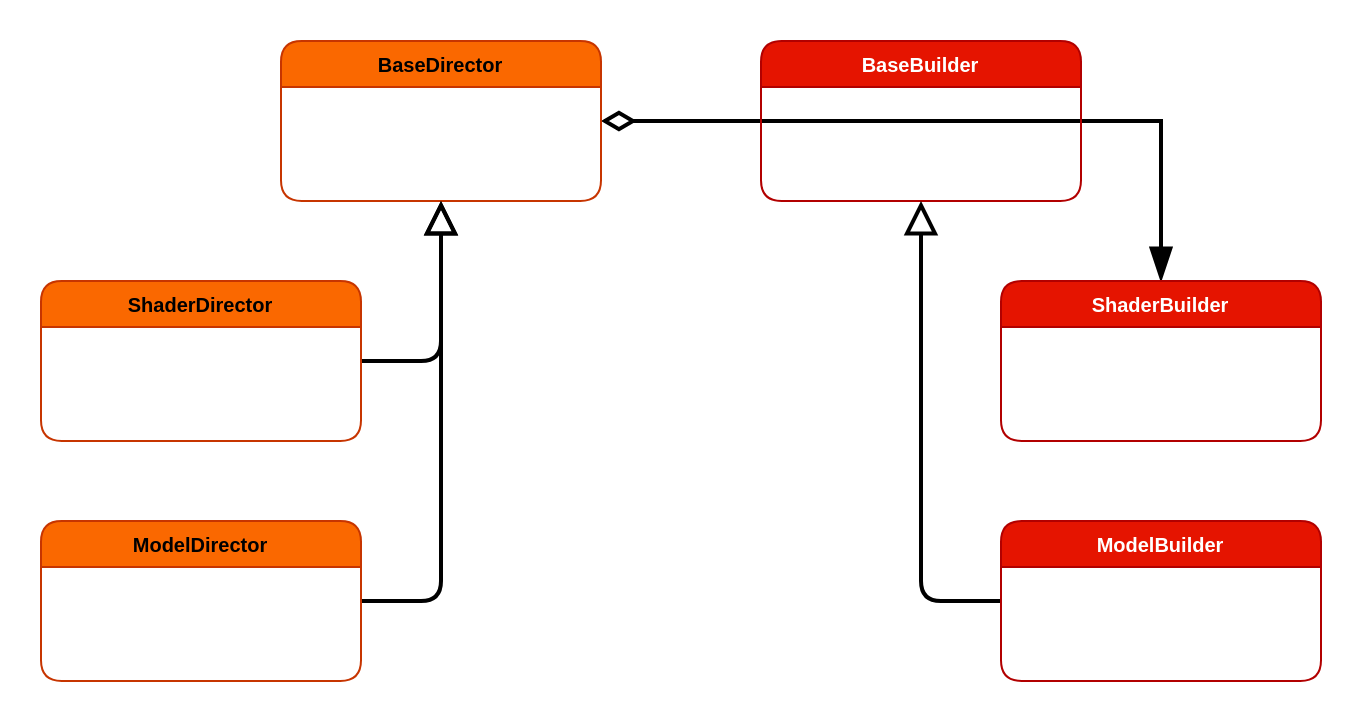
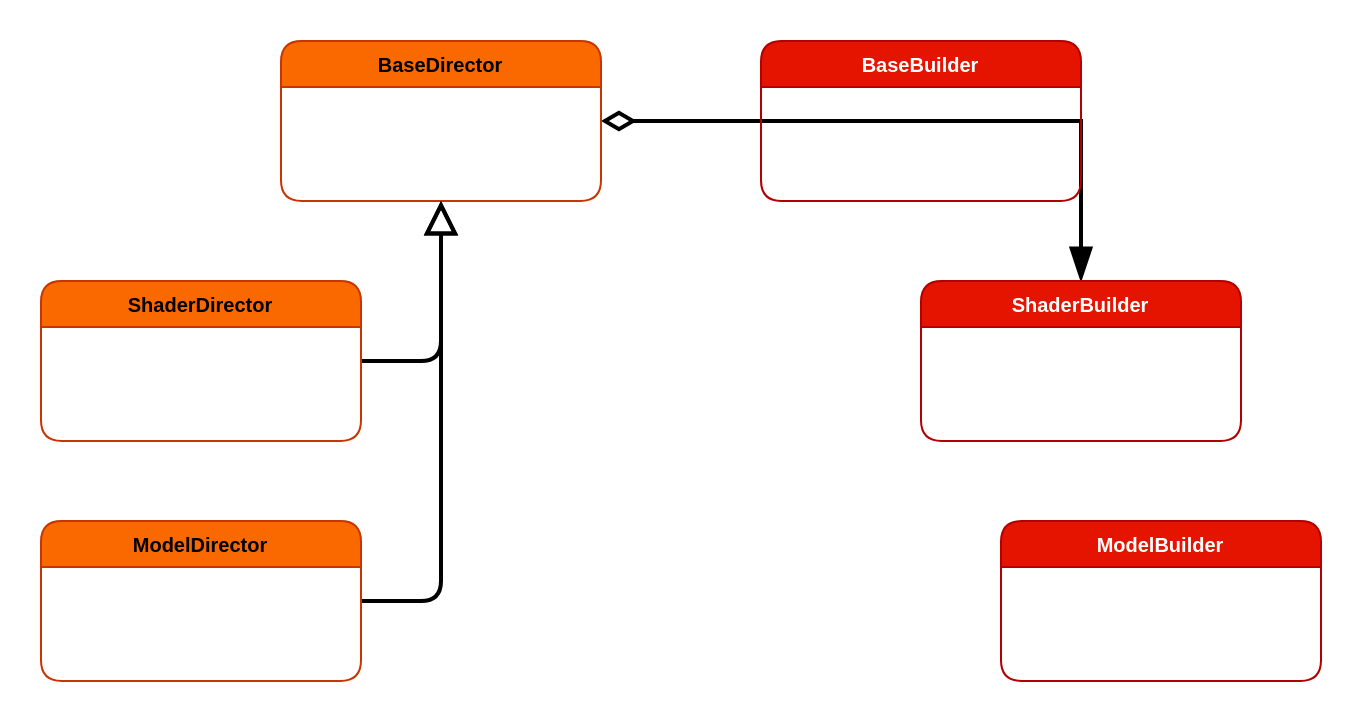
node "ShaderBuilder": moved (1161, 361) -> (1081, 361)
edge "ModelBuilder" -> "BaseBuilder": removed
